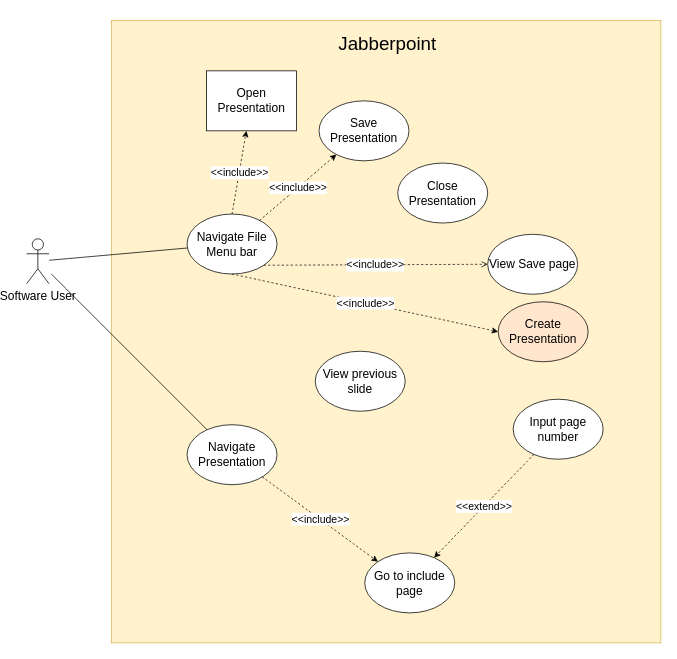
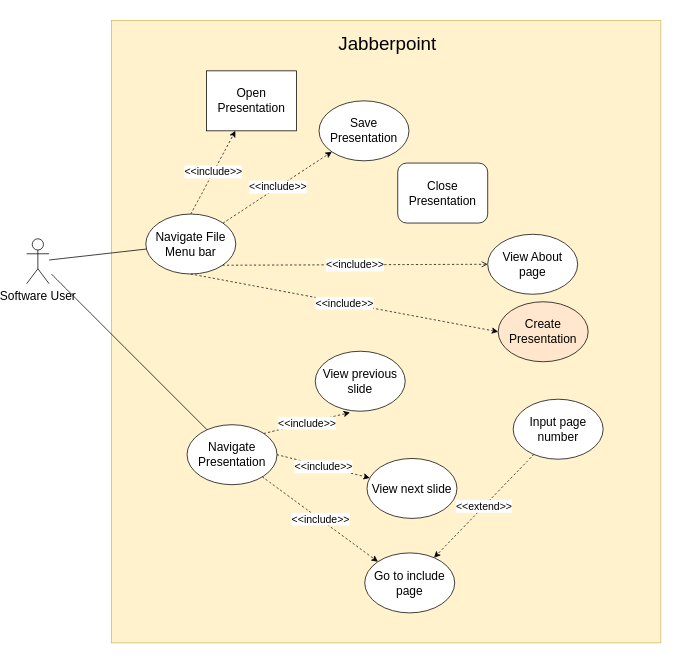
node "Close Presentation": shape ellipse -> rounded rectangle
node "Navigate File Menu bar": moved (232, 244) -> (191, 244)
node "View Save page": label "View Save page" -> "View About page"
edge "Navigate Presentation" -> "View previous slide": added, label "<<include>>"
edge "Navigate Presentation" -> "View next slide": added, label "<<include>>"
node "View next slide": added
